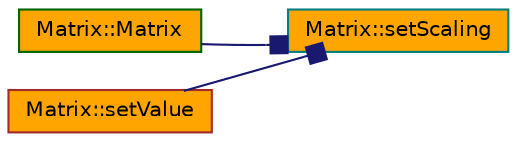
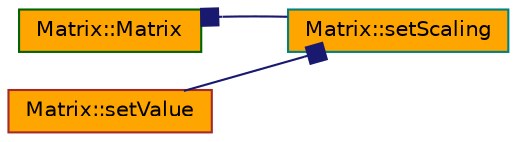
edge "Matrix::Matrix" -> "Matrix::setScaling": reversed
